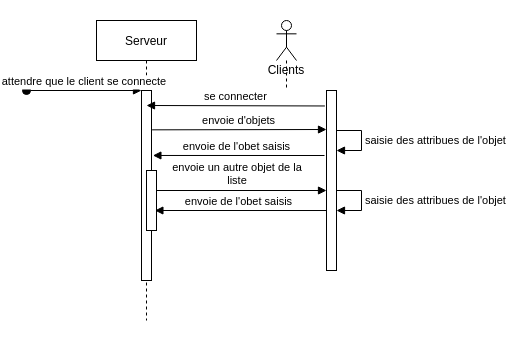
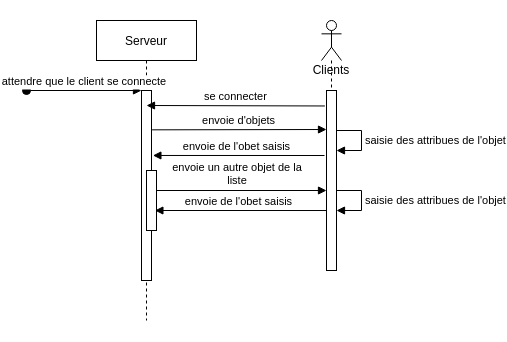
node "Clients": moved (287, 56) -> (332, 56)
